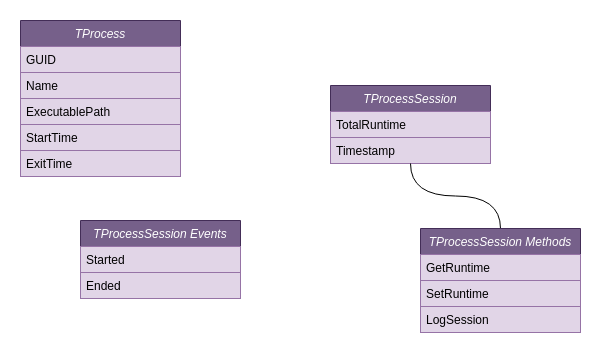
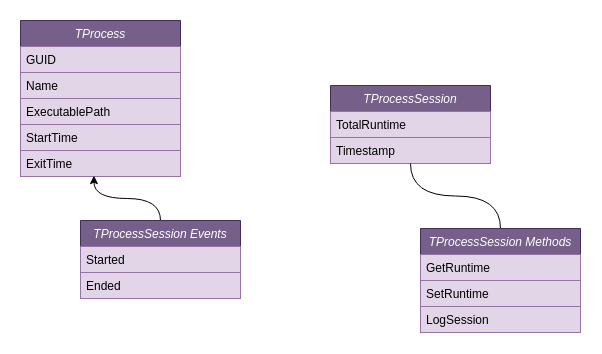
edge "TProcessSession Events" -> "ExitTime": added
